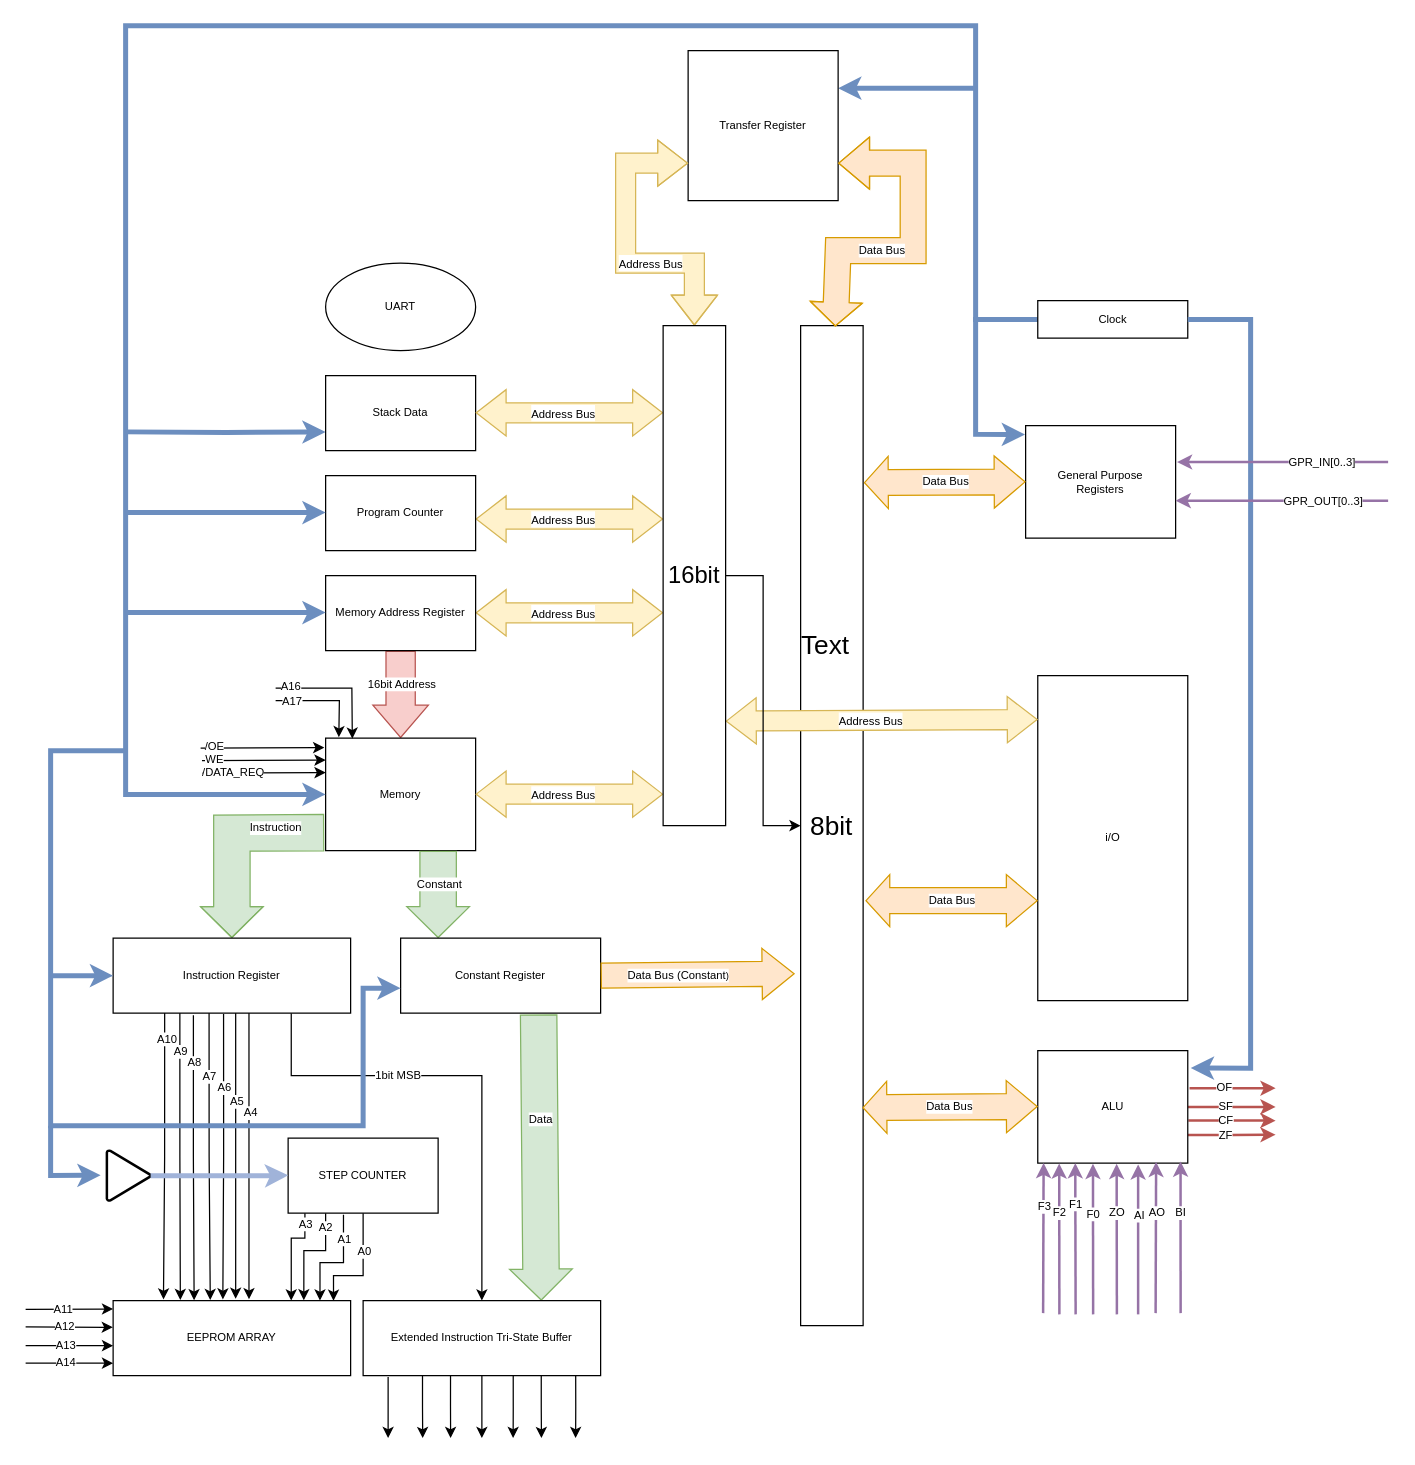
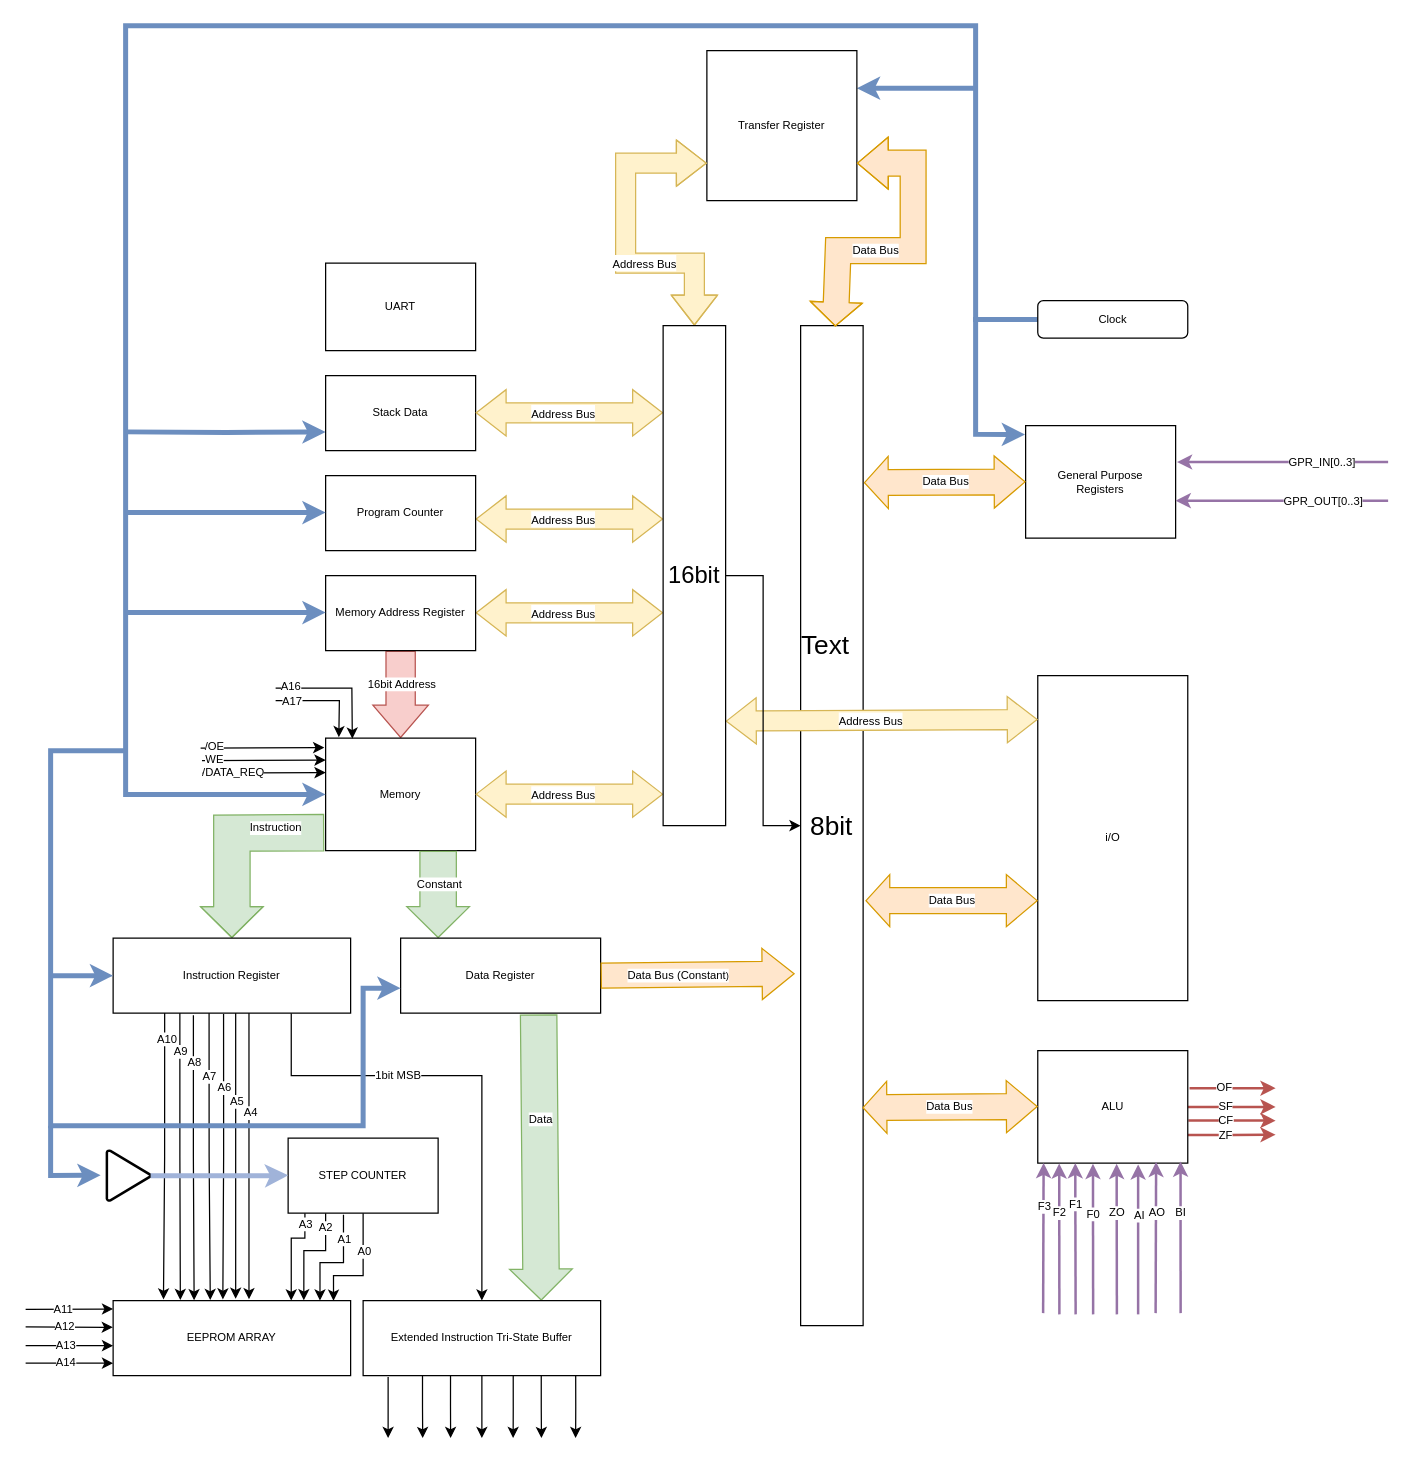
node "Transfer Register": moved (763, 126) -> (782, 126)
node "UART": shape ellipse -> rectangle
node "Clock": shape rectangle -> rounded rectangle
edge "Clock" -> "ALU": removed
node "Constant Register": label "Constant Register" -> "Data Register"
